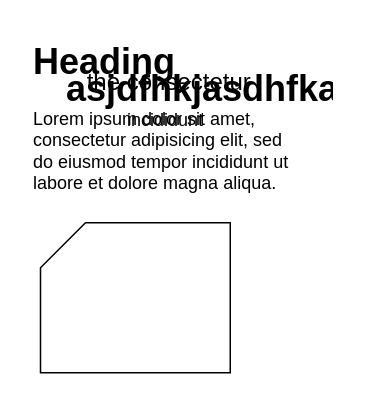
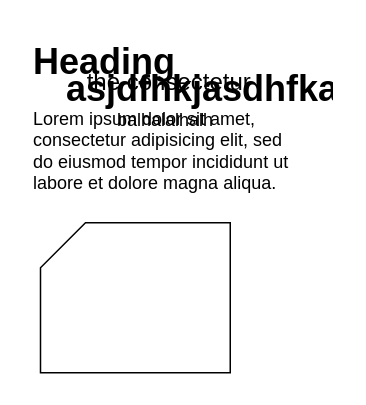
node "incididunt": label "incididunt" -> "balhalalhalh"
